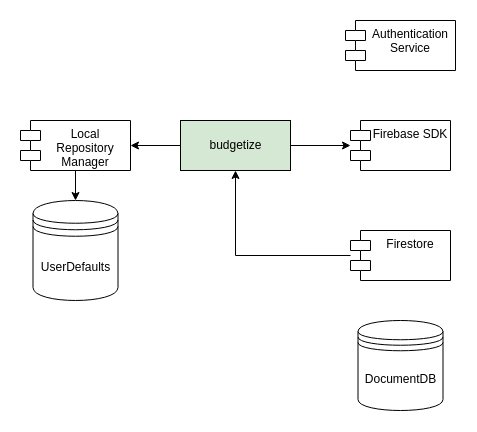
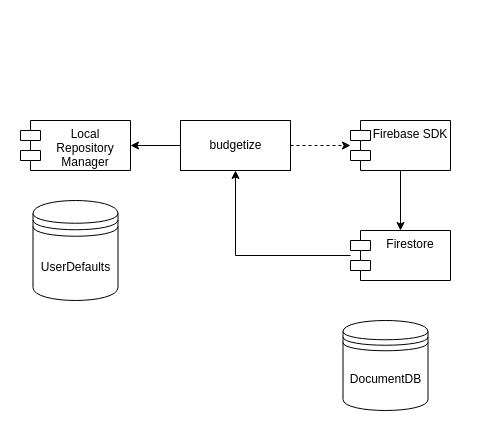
node "Authentication Service": removed
node "budgetize": fillcolor #d5e8d4 -> #ffffff
edge "budgetize" -> "Firebase SDK": style solid -> dashed
edge "Local Repository Manager" -> "UserDefaults": removed
edge "Firebase SDK" -> "Firestore": added
node "DocumentDB": moved (401, 366) -> (386, 366)
